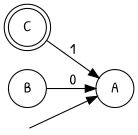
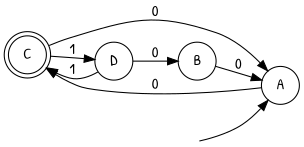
edge "C" -> "A": label "1" -> "0"
node "D": added
edge "A" -> "C": added, label "0"
